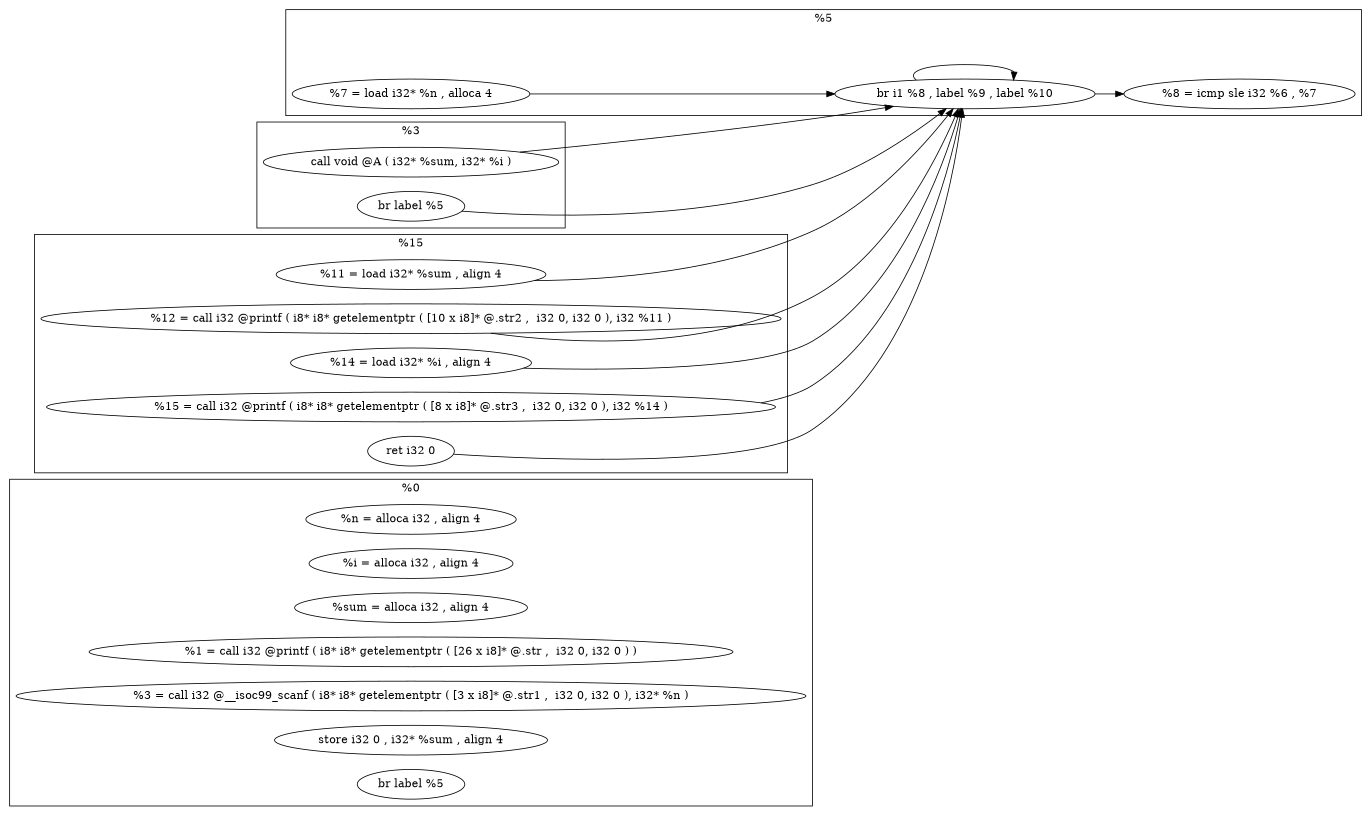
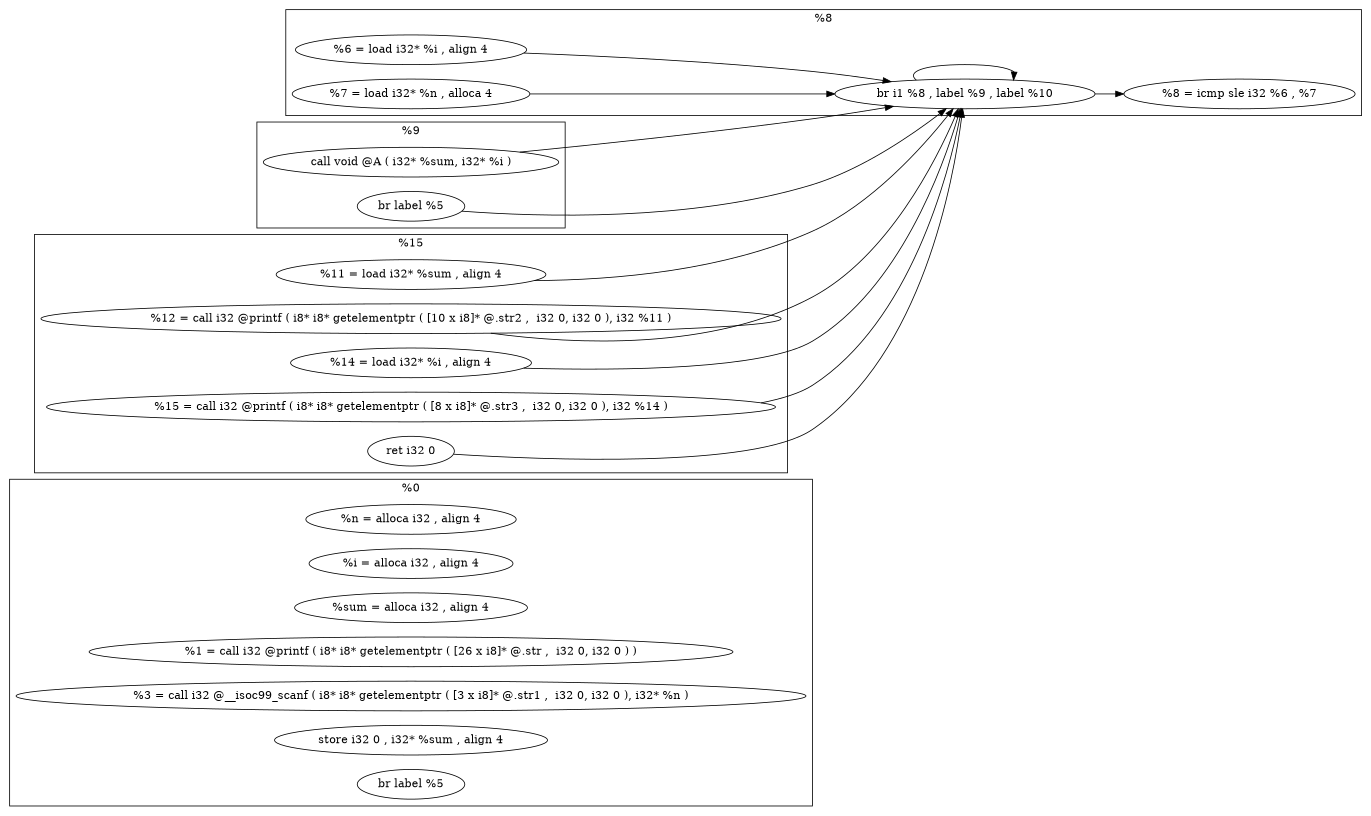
cluster "%5": label "%5" -> "%8"
node "%6 = load i32* %i , align 4": added
cluster "%3": label "%3" -> "%9"
